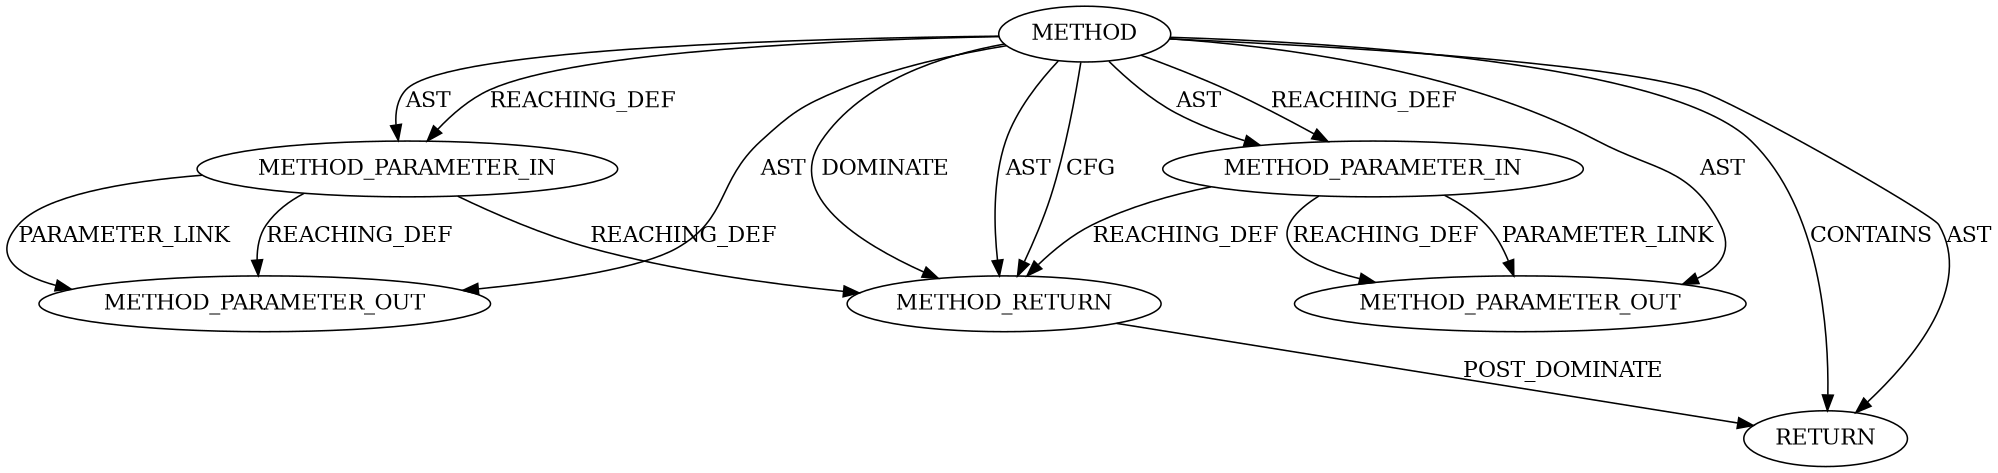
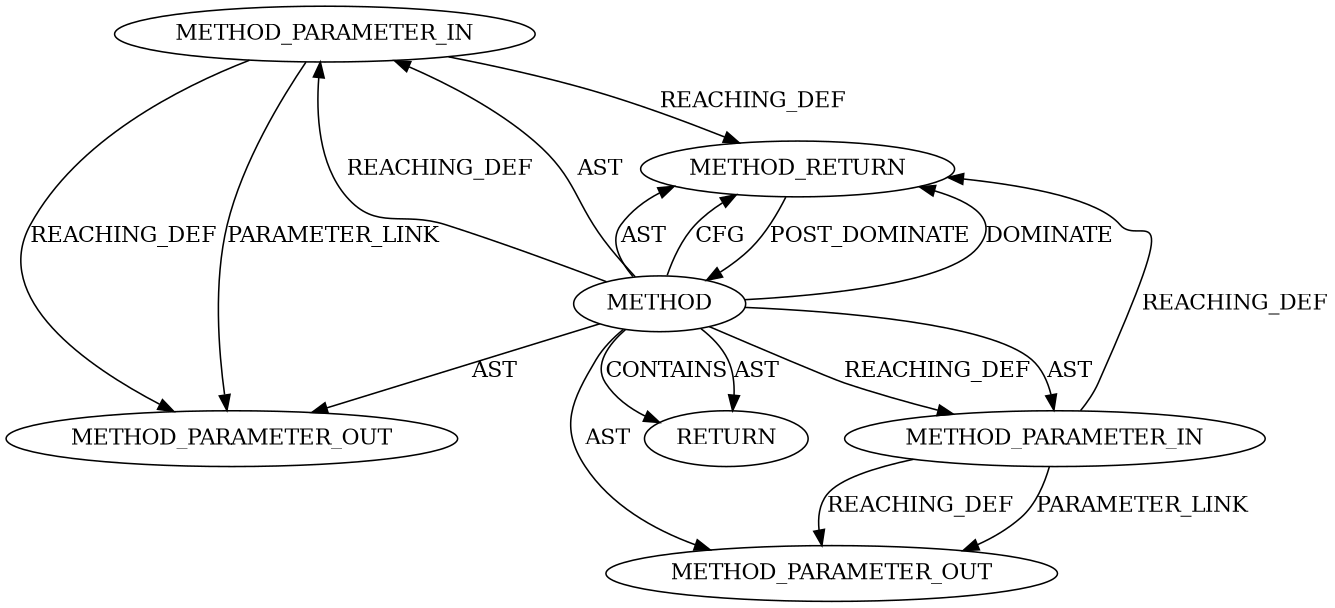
edge "METHOD_RETURN" -> "RETURN": now "METHOD_RETURN" -> "METHOD"
